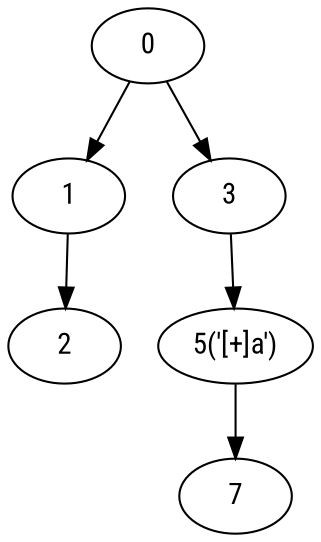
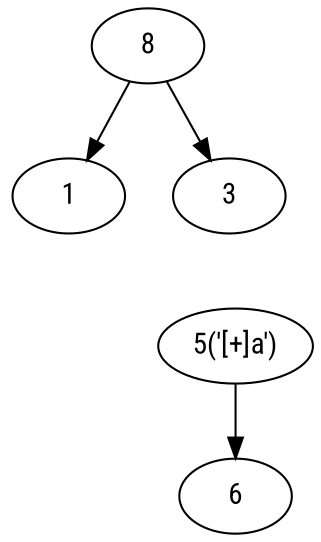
node "0": label "0" -> "8"
edge "3" -> "5('[+]a')": removed
node "2": removed
node "7": label "7" -> "6"
